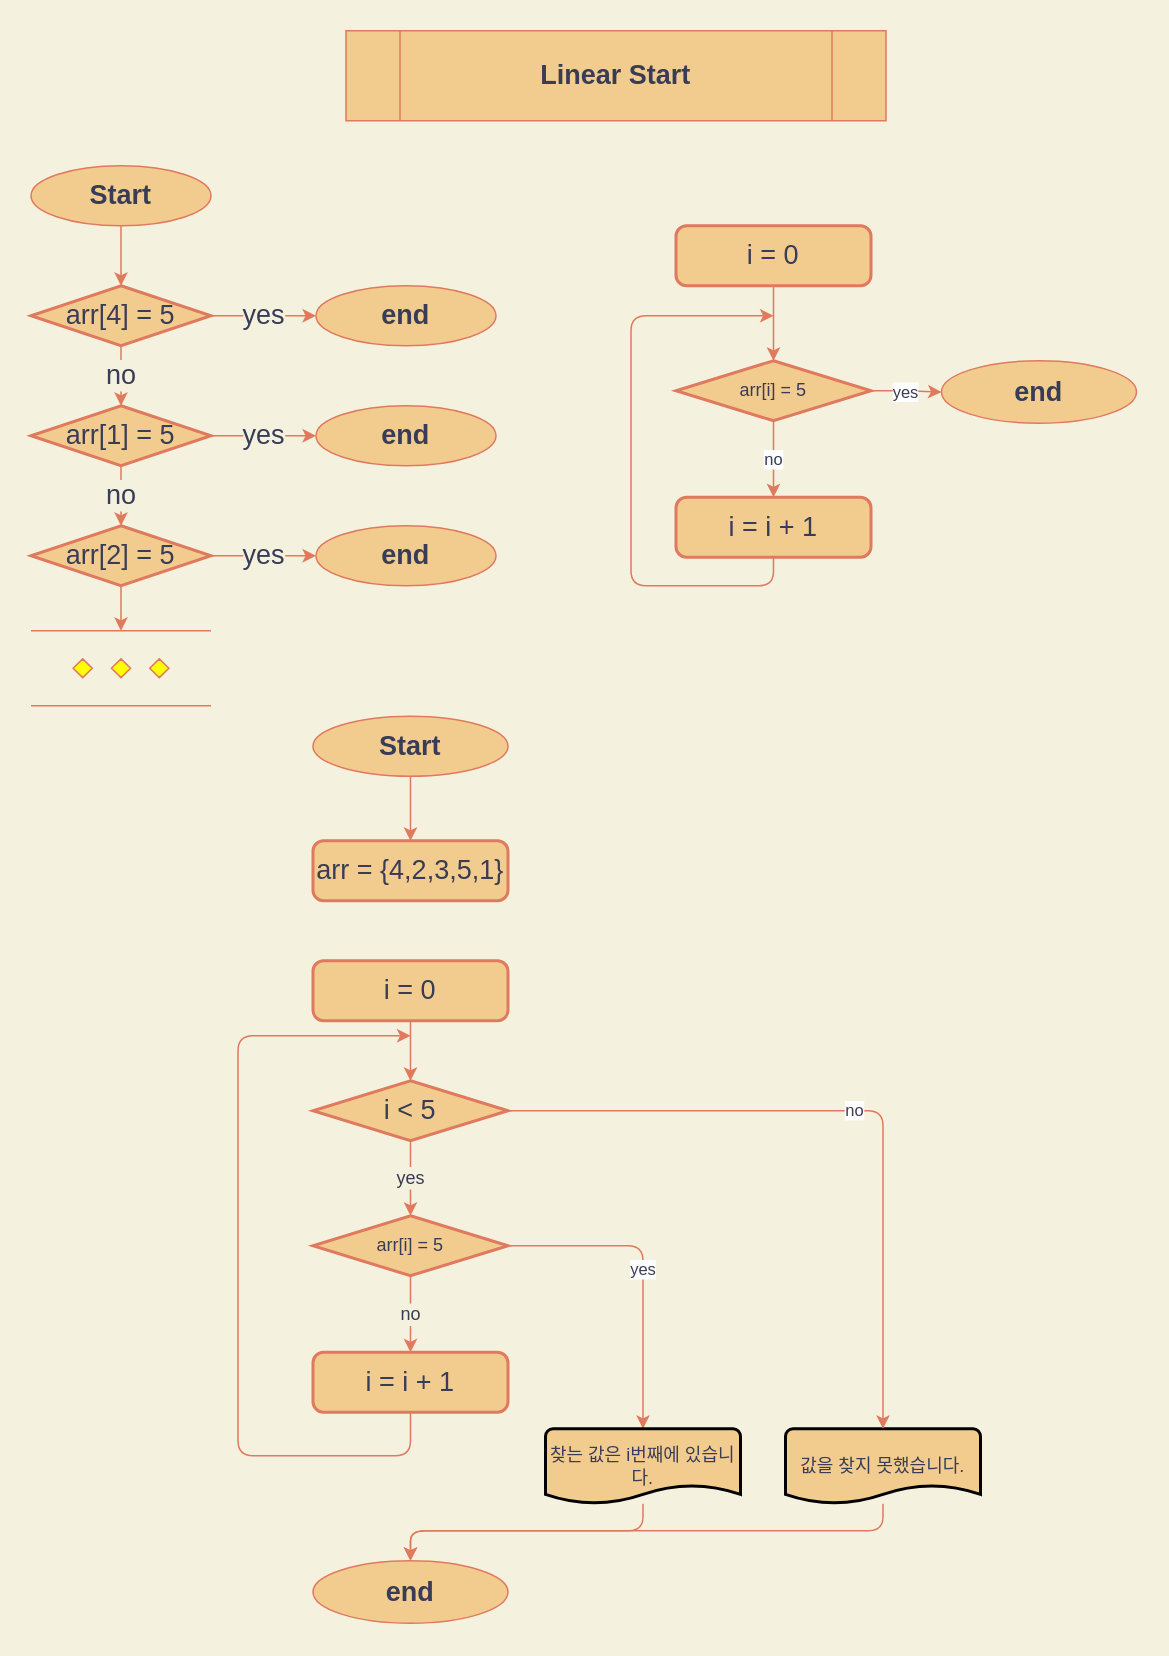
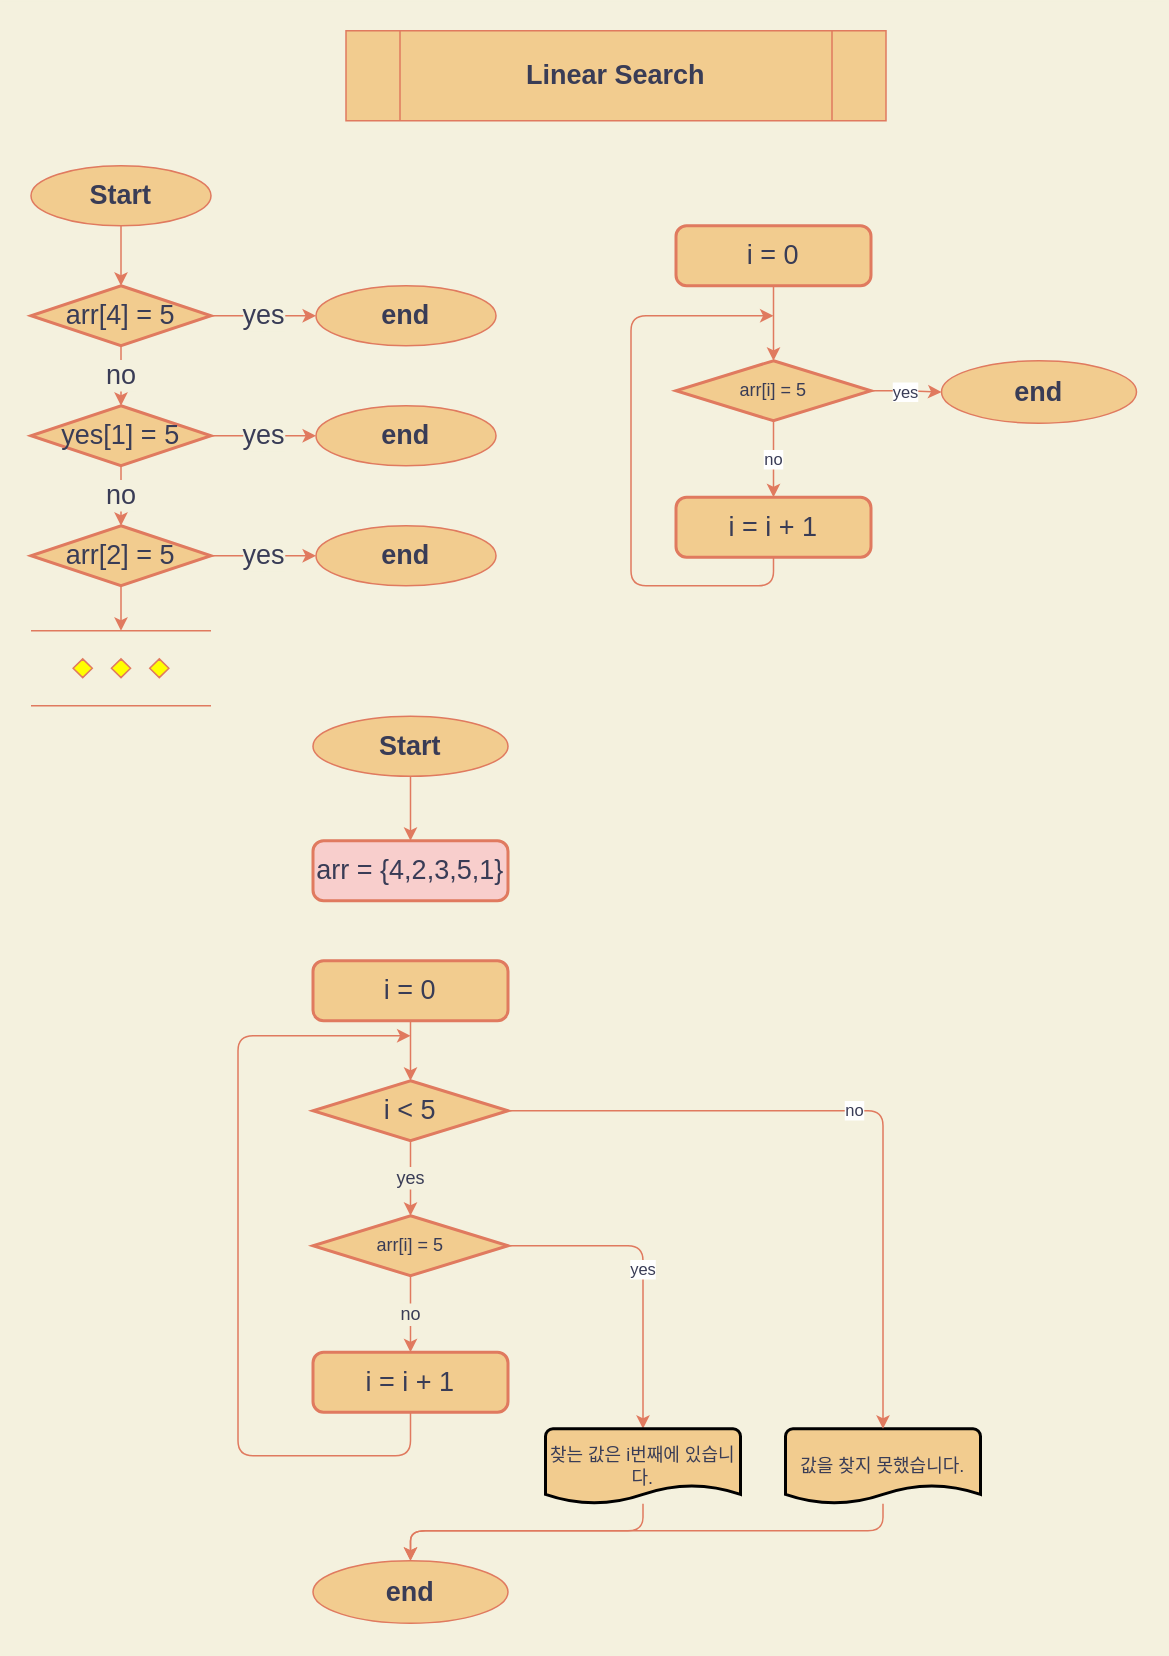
node "Linear Start": label "Linear Start" -> "Linear Search"
node "arr[1] = 5": label "arr[1] = 5" -> "yes[1] = 5"
node "arr = {4,2,3,5,1}": fillcolor #f2cc8f -> #f8cecc
